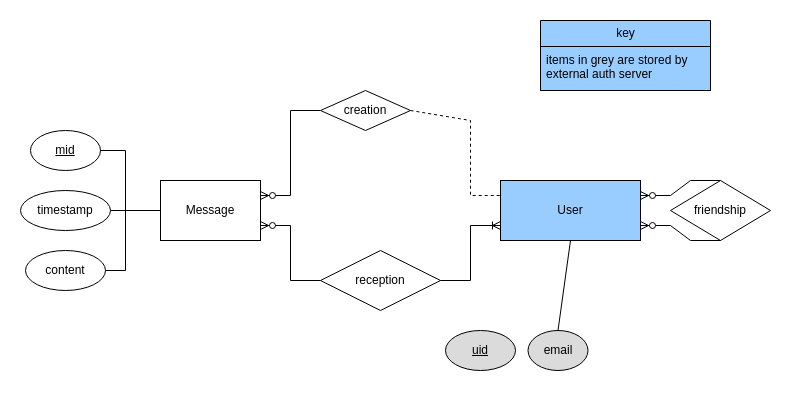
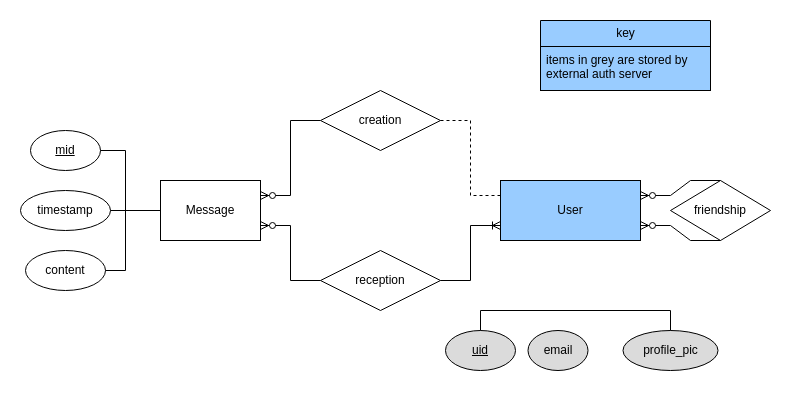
node "creation": size 90x40 -> 120x60
edge "User" -- "email": removed
edge "uid" -- "profile_pic": added
node "profile_pic": added
